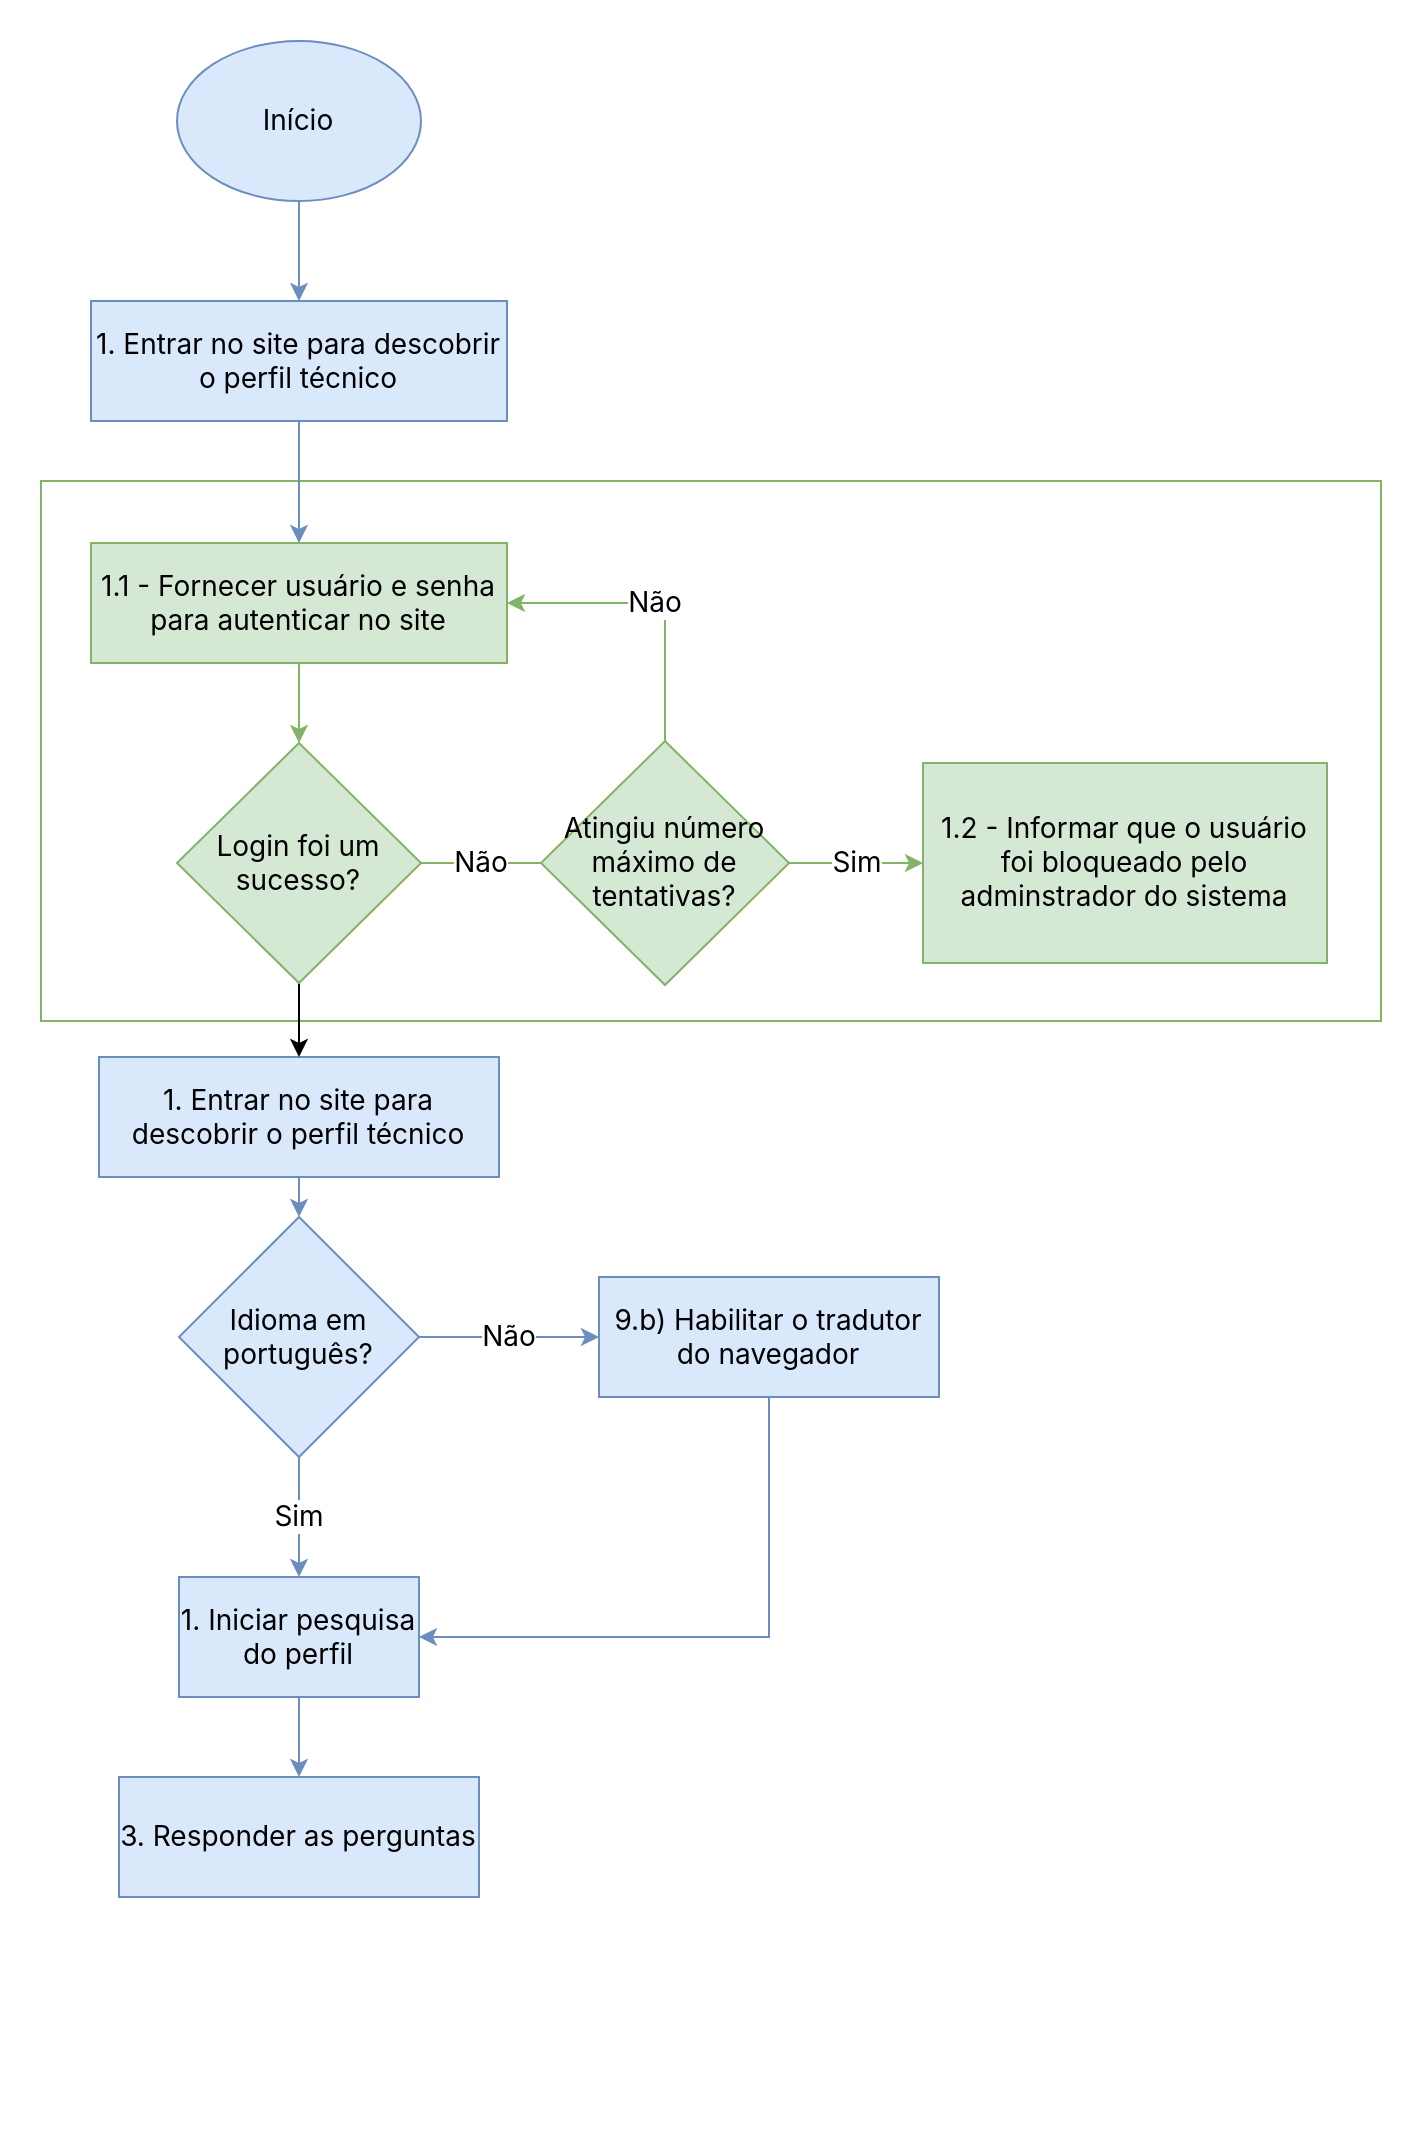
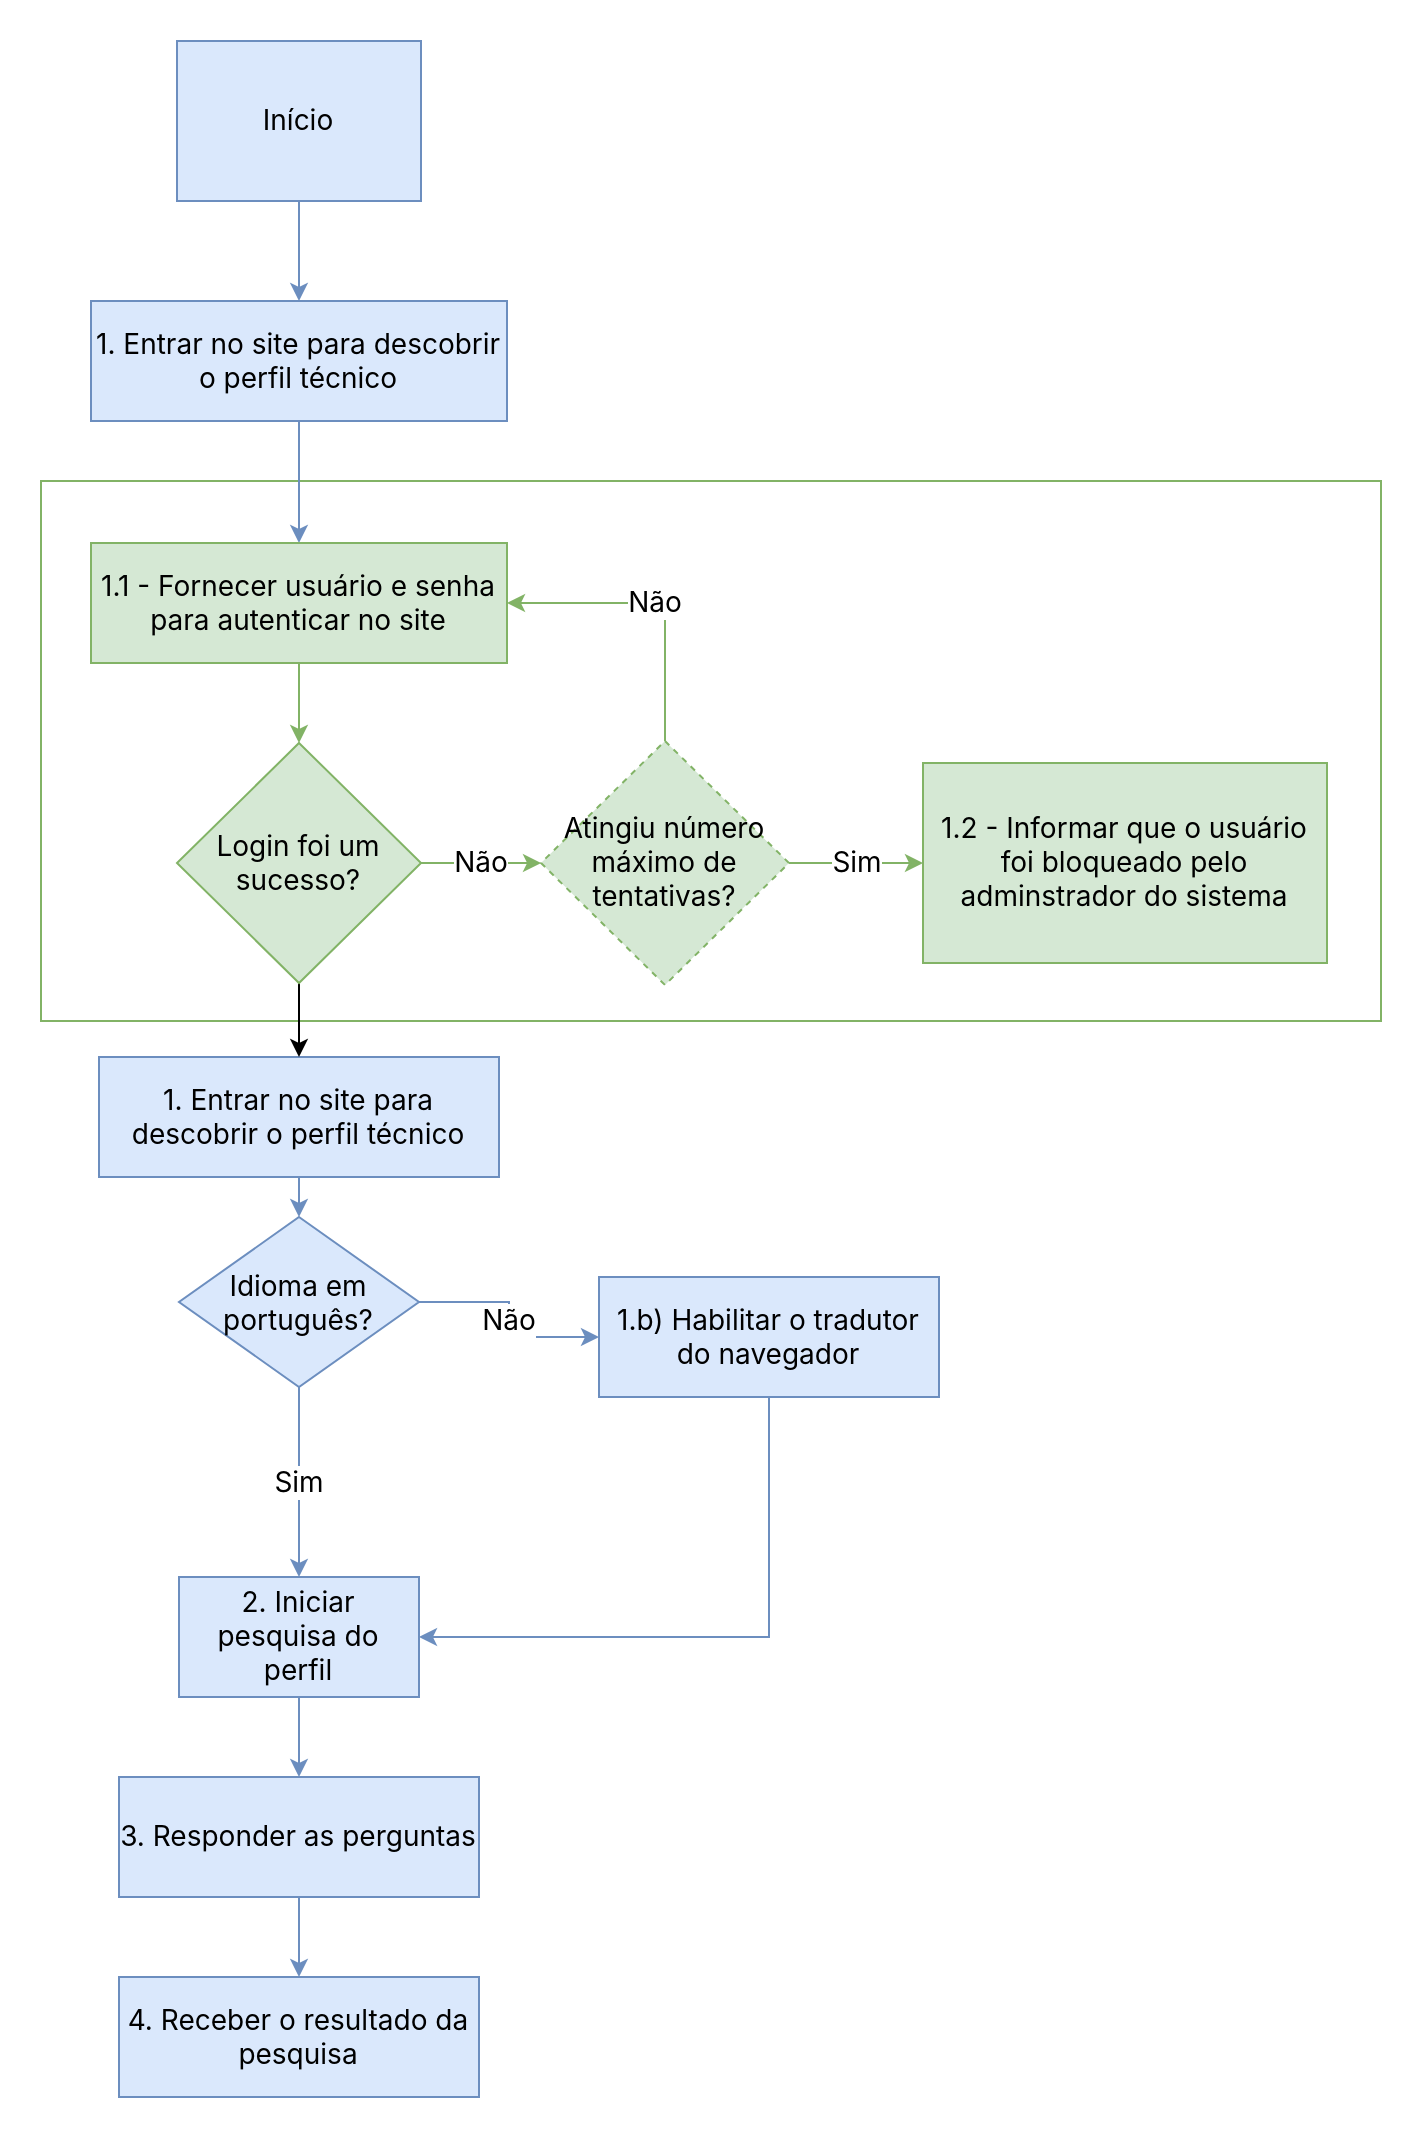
node "Início": shape ellipse -> rectangle
edge "Login foi um sucesso?" -- "Atingiu número máximo de tentativas?": arrowhead none -> classic
node "Atingiu número máximo de tentativas?": style solid -> dashed
node "Idioma em português?": size 240x240 -> 240x170
node "9.b) Habilitar o tradutor do navegador": label "9.b) Habilitar o tradutor do navegador" -> "1.b) Habilitar o tradutor do navegador"
node "1. Iniciar pesquisa do perfil": label "1. Iniciar pesquisa do perfil" -> "2. Iniciar pesquisa do perfil"
edge "3. Responder as perguntas" -> "4. Receber o resultado da pesquisa": added
node "4. Receber o resultado da pesquisa": added
